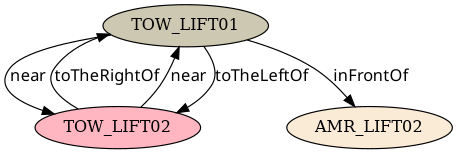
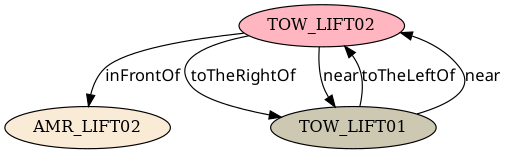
edge "TOW_LIFT01" -> "AMR_LIFT02": now "TOW_LIFT02" -> "AMR_LIFT02"
